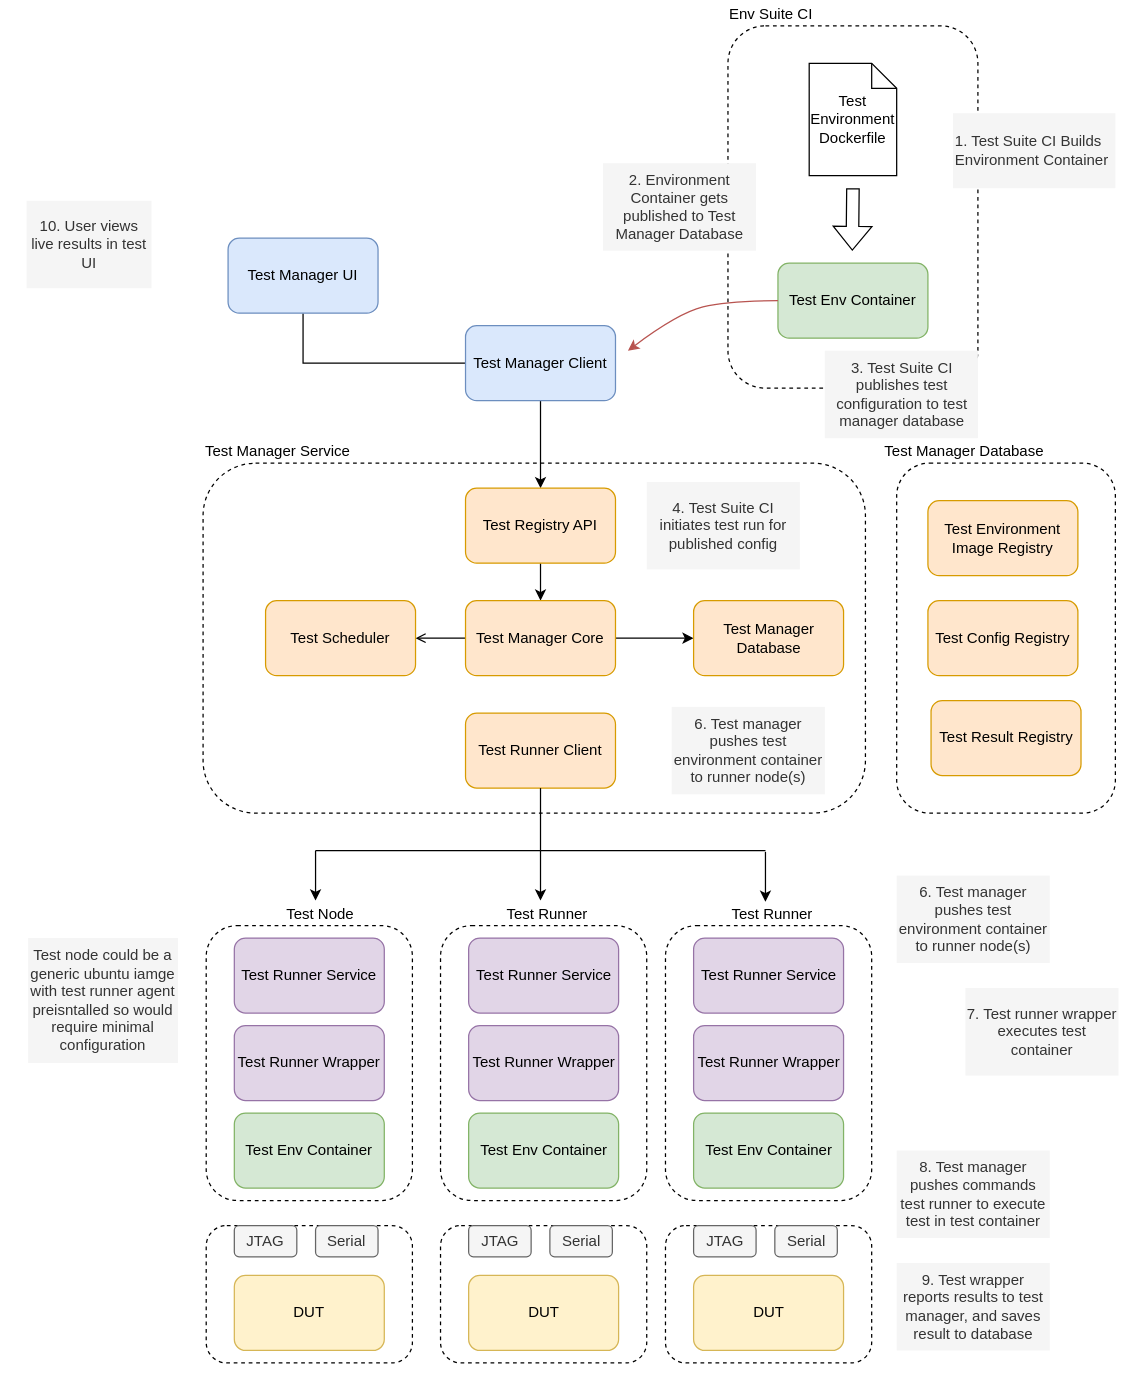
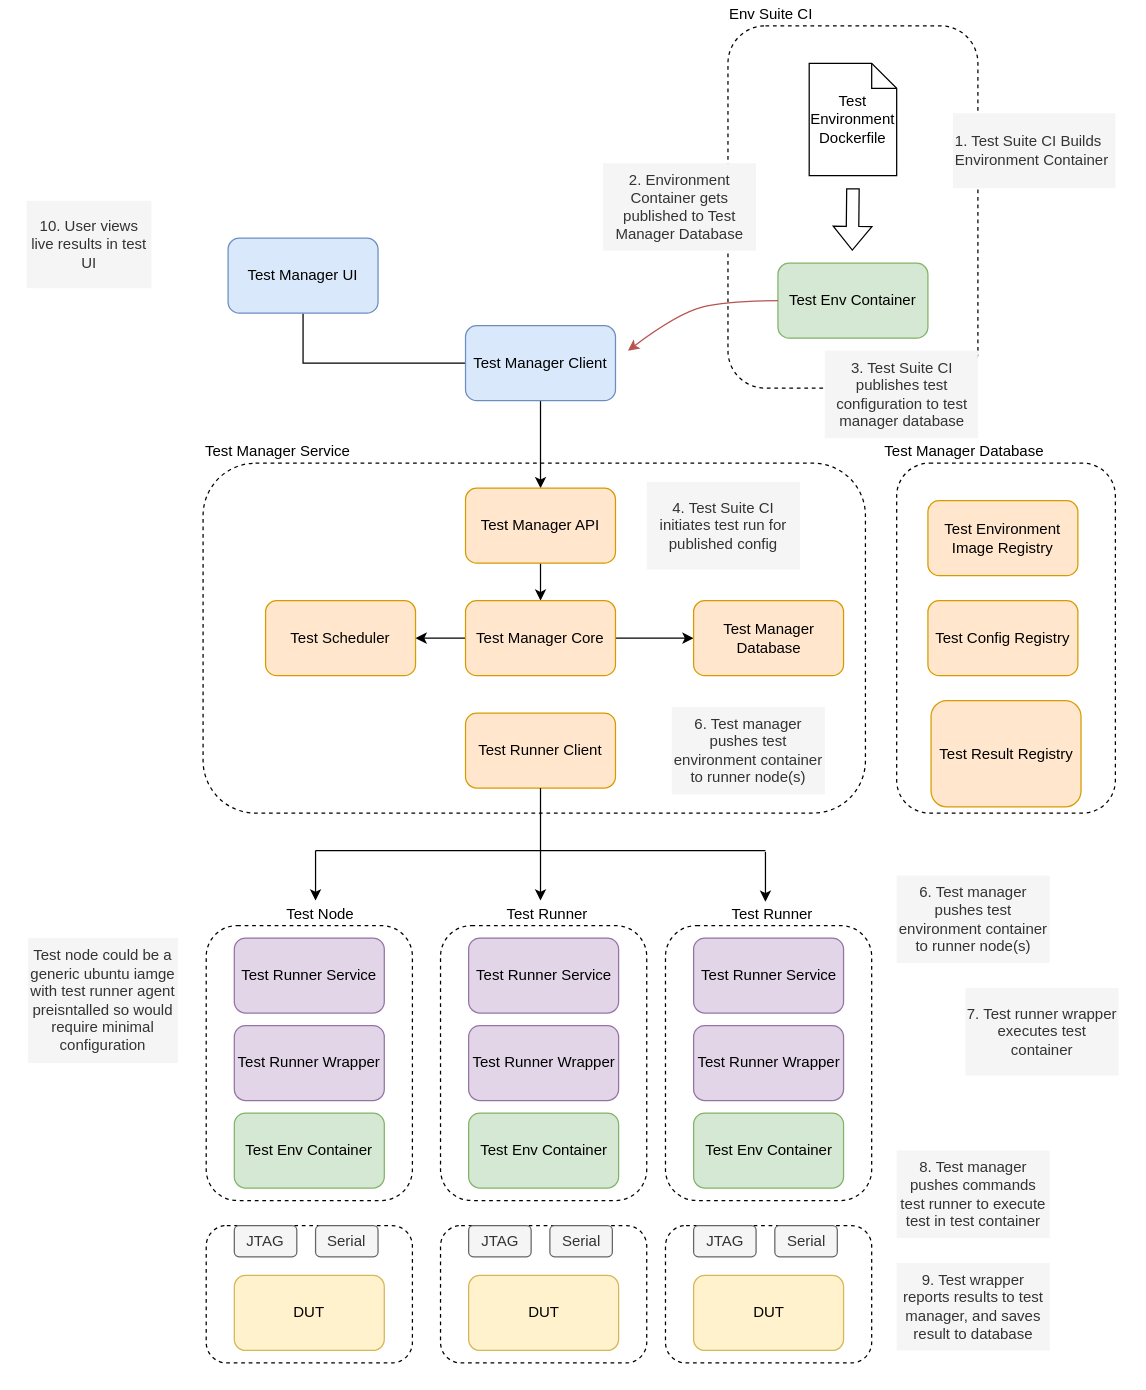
node "Test Registry API": label "Test Registry API" -> "Test Manager API"
edge "Test Manager Core" -> "Test Scheduler": arrowhead open -> classic
node "Test Result Registry": size 150x75 -> 150x106
